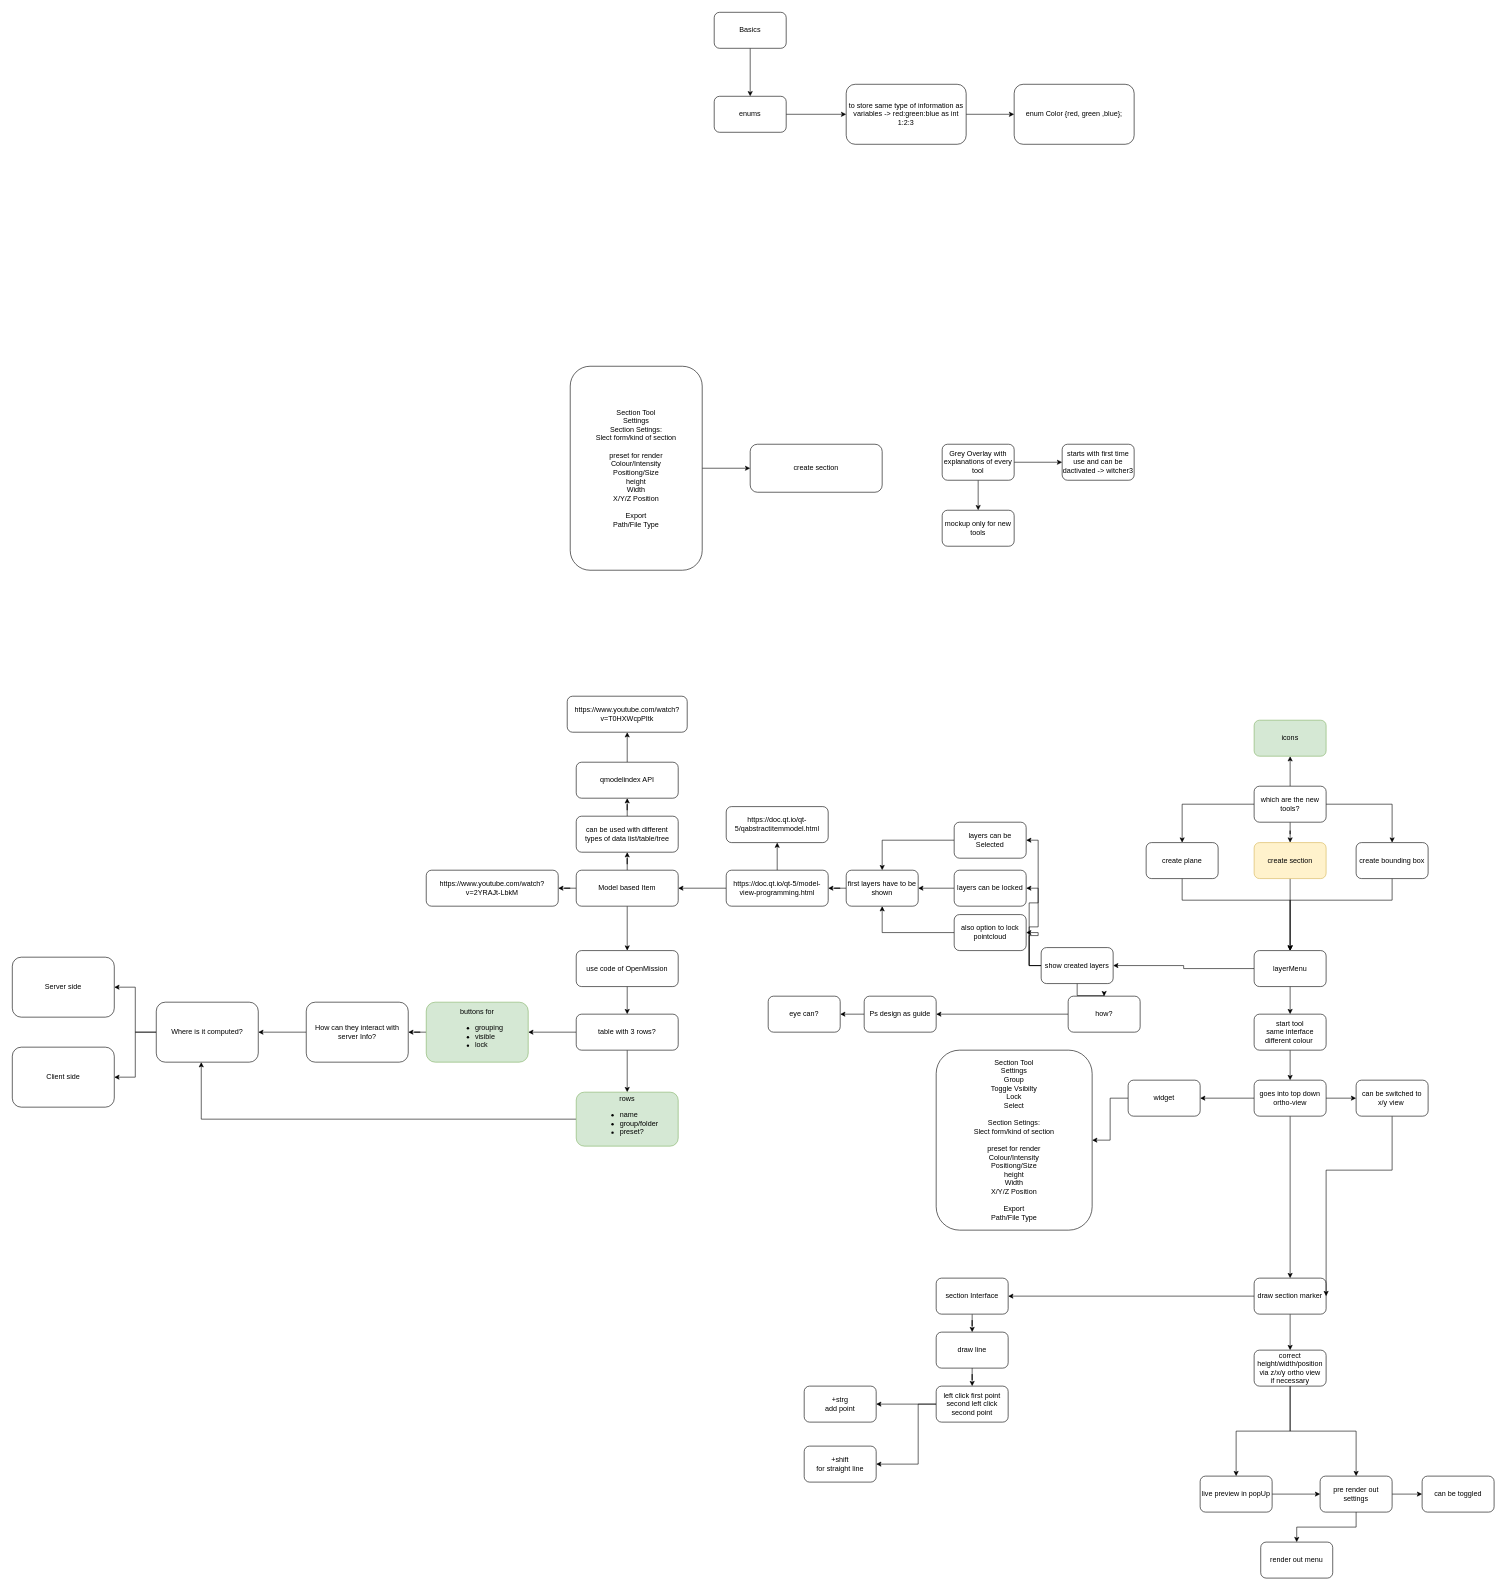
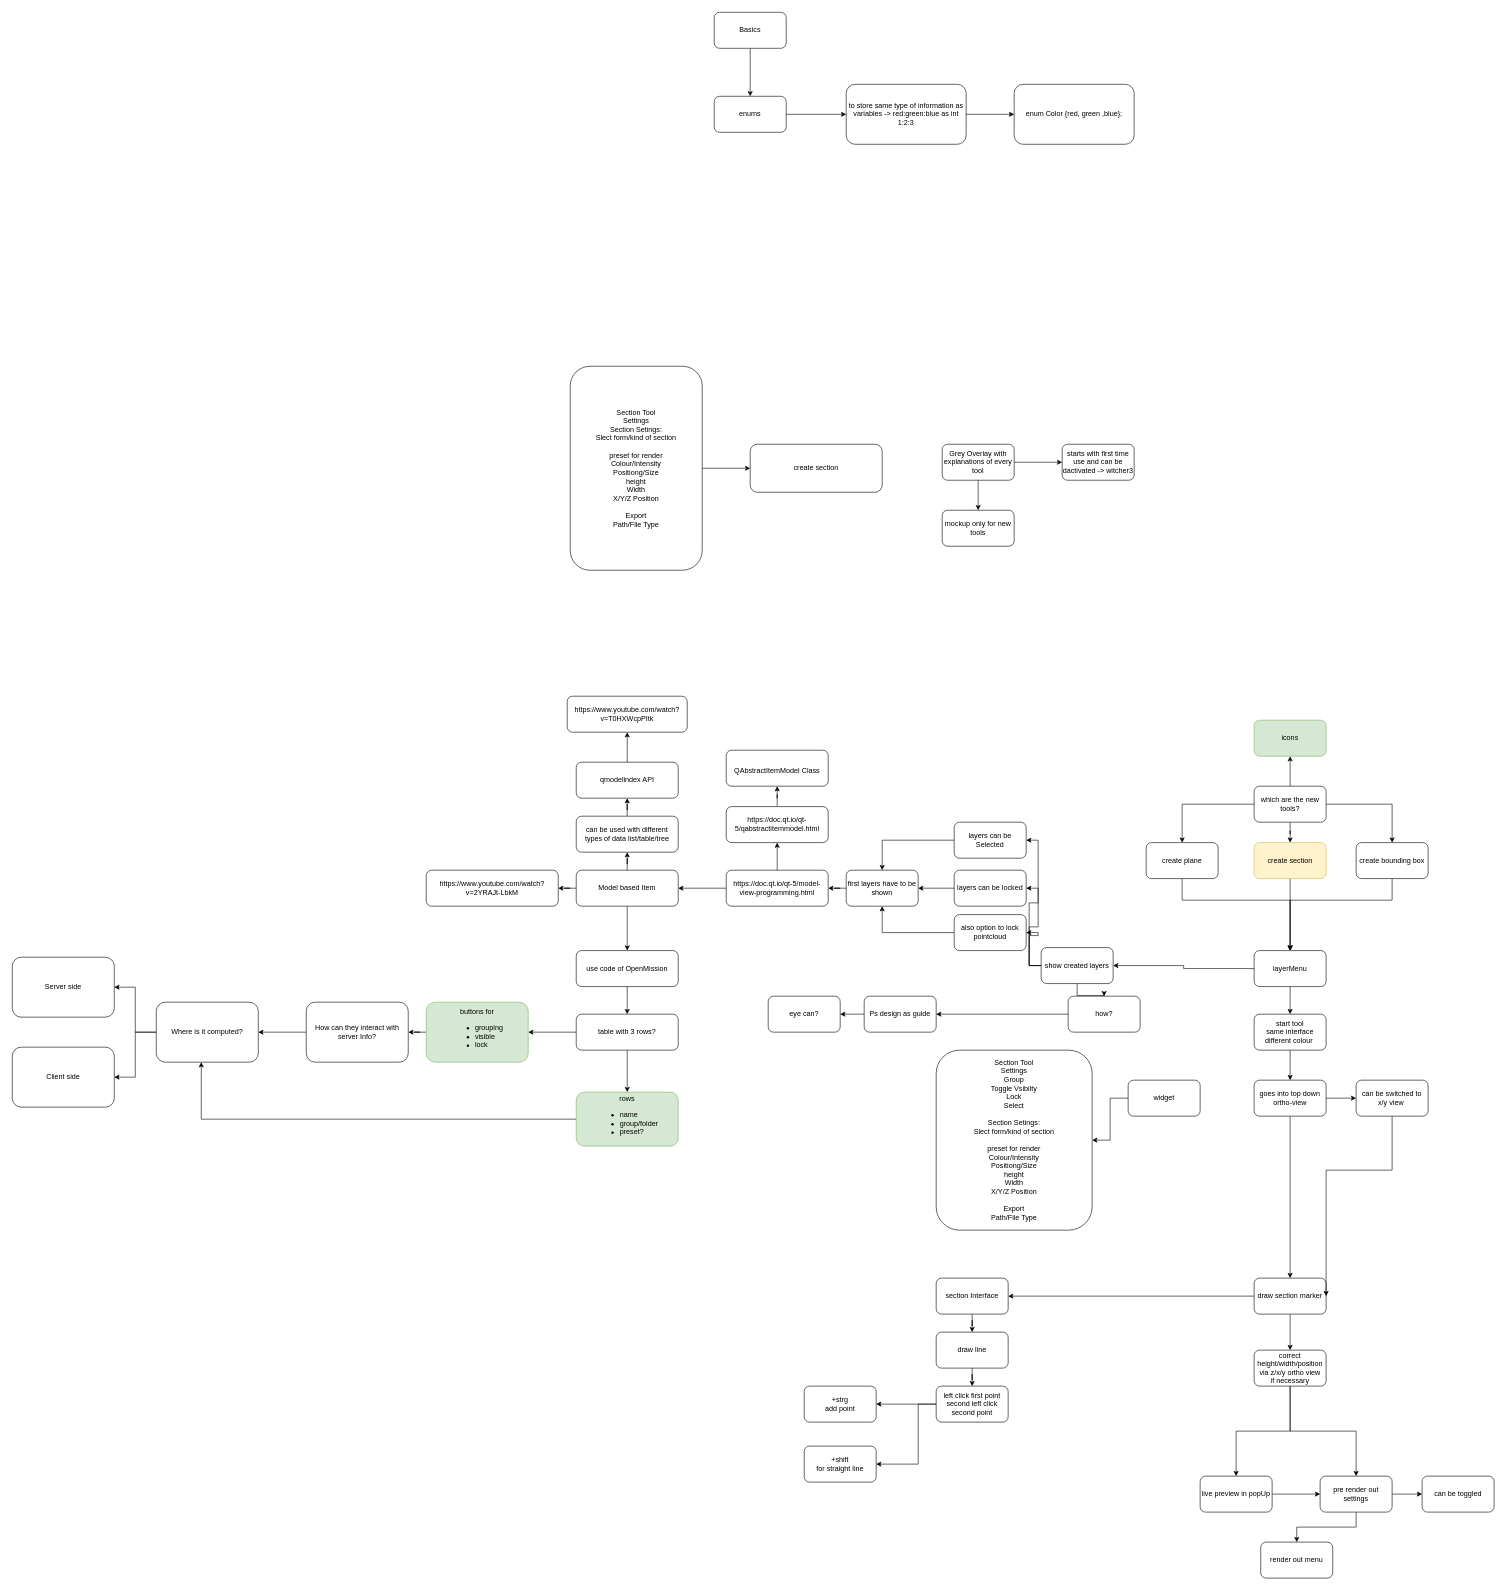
node "QAbstractItemModel Class": added
edge "https://doc.qt.io/qt-5/qabstractitemmodel.html" -> "QAbstractItemModel Class": added
edge "goes into top down ortho-view" -> "widget": removed
